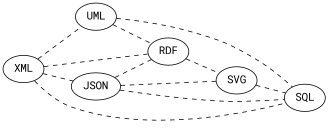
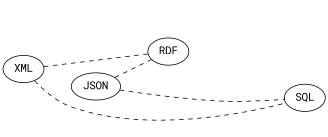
node "UML": removed
edge "XML" -- "JSON": removed
node "SVG": removed
